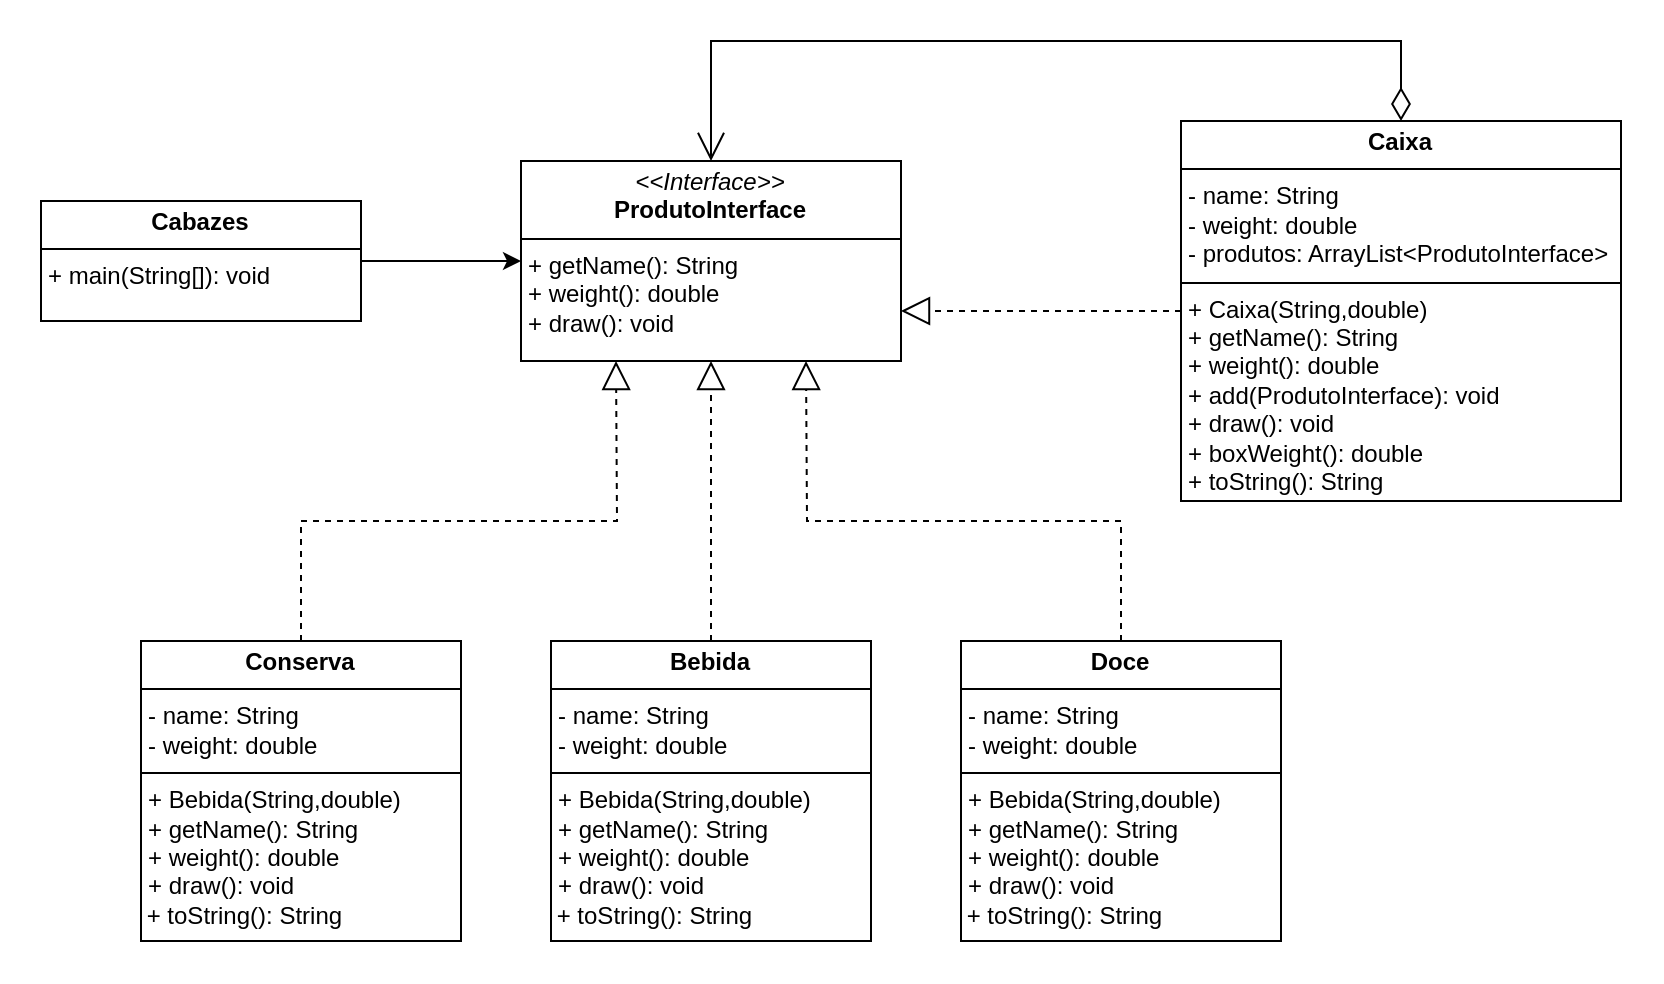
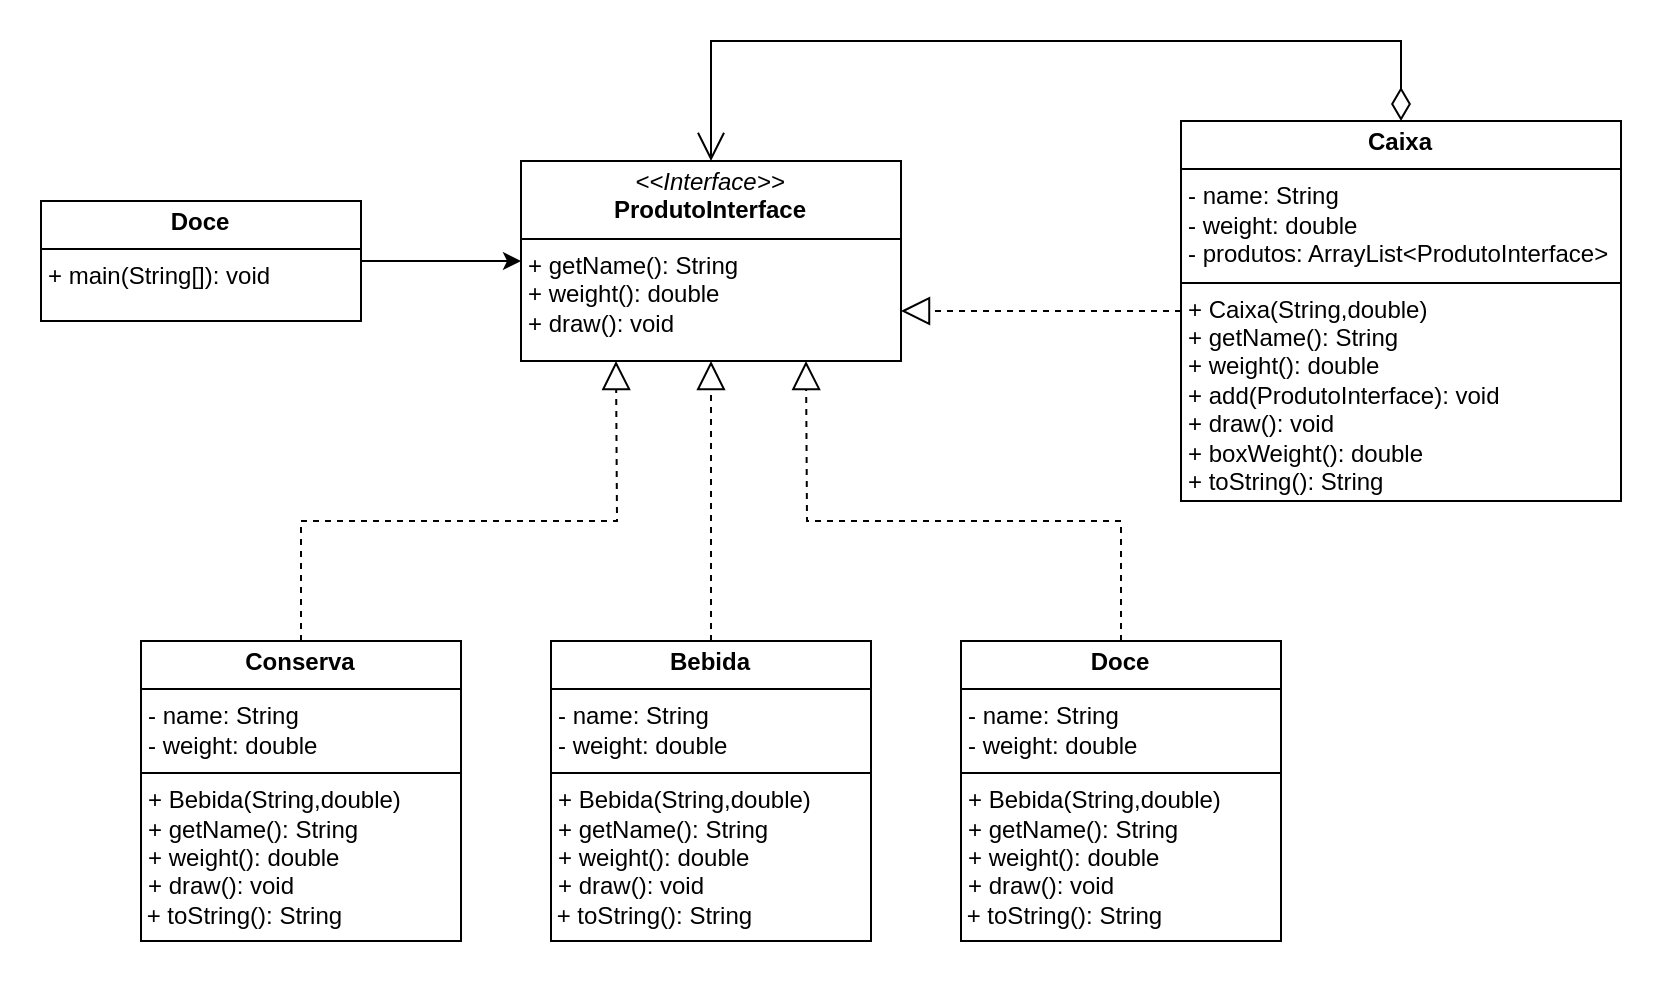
node "Cabazes + main(String[]): void": label "Cabazes + main(String[]): void" -> "Doce + main(String[]): void"
